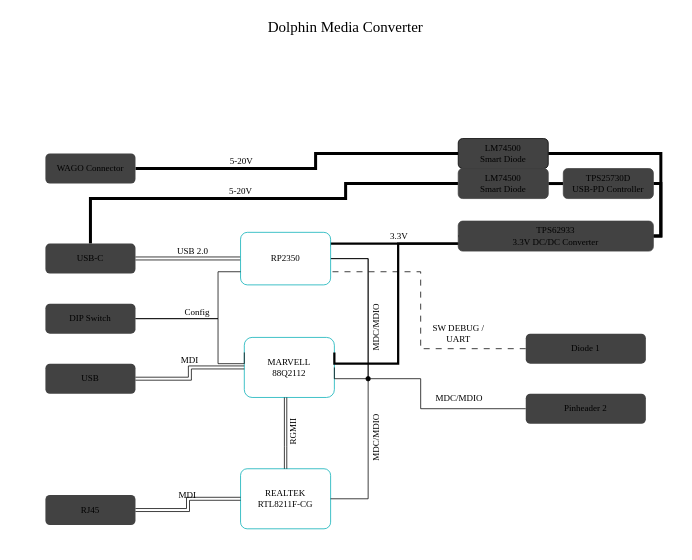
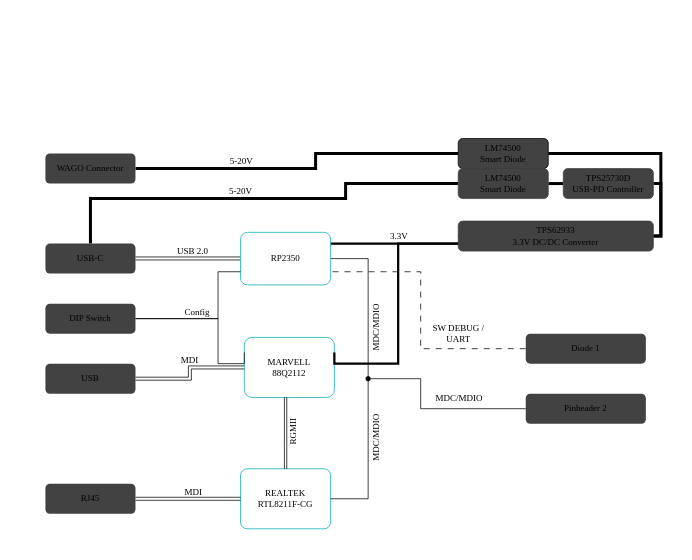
node "Dolphin Media Converter": removed
edge "RP2350" -- "MARVELL 88Q2112": removed
node "RJ45": moved (90, 510) -> (90, 498)
